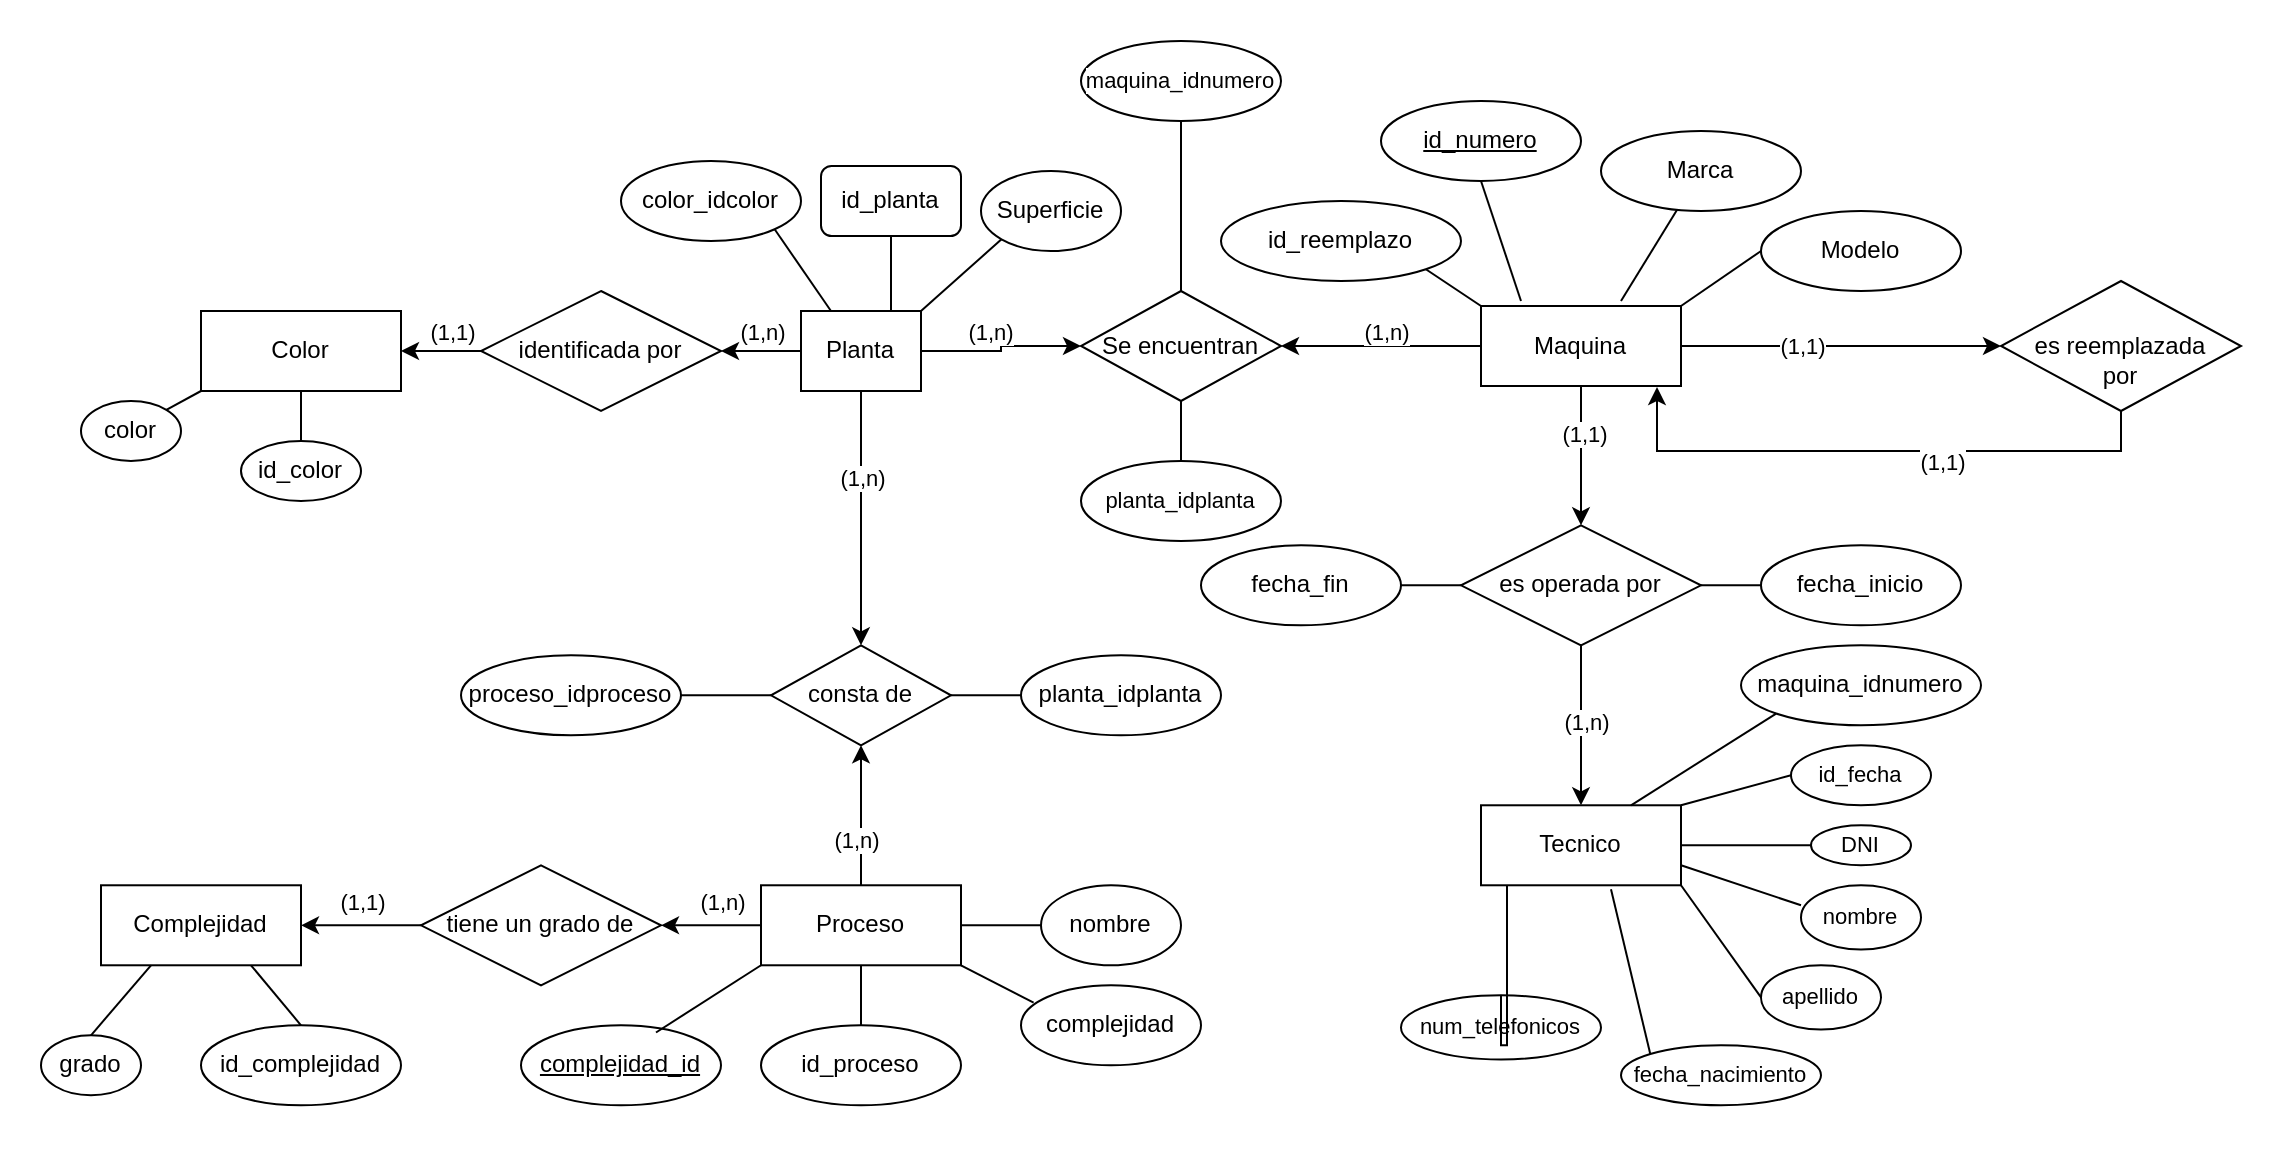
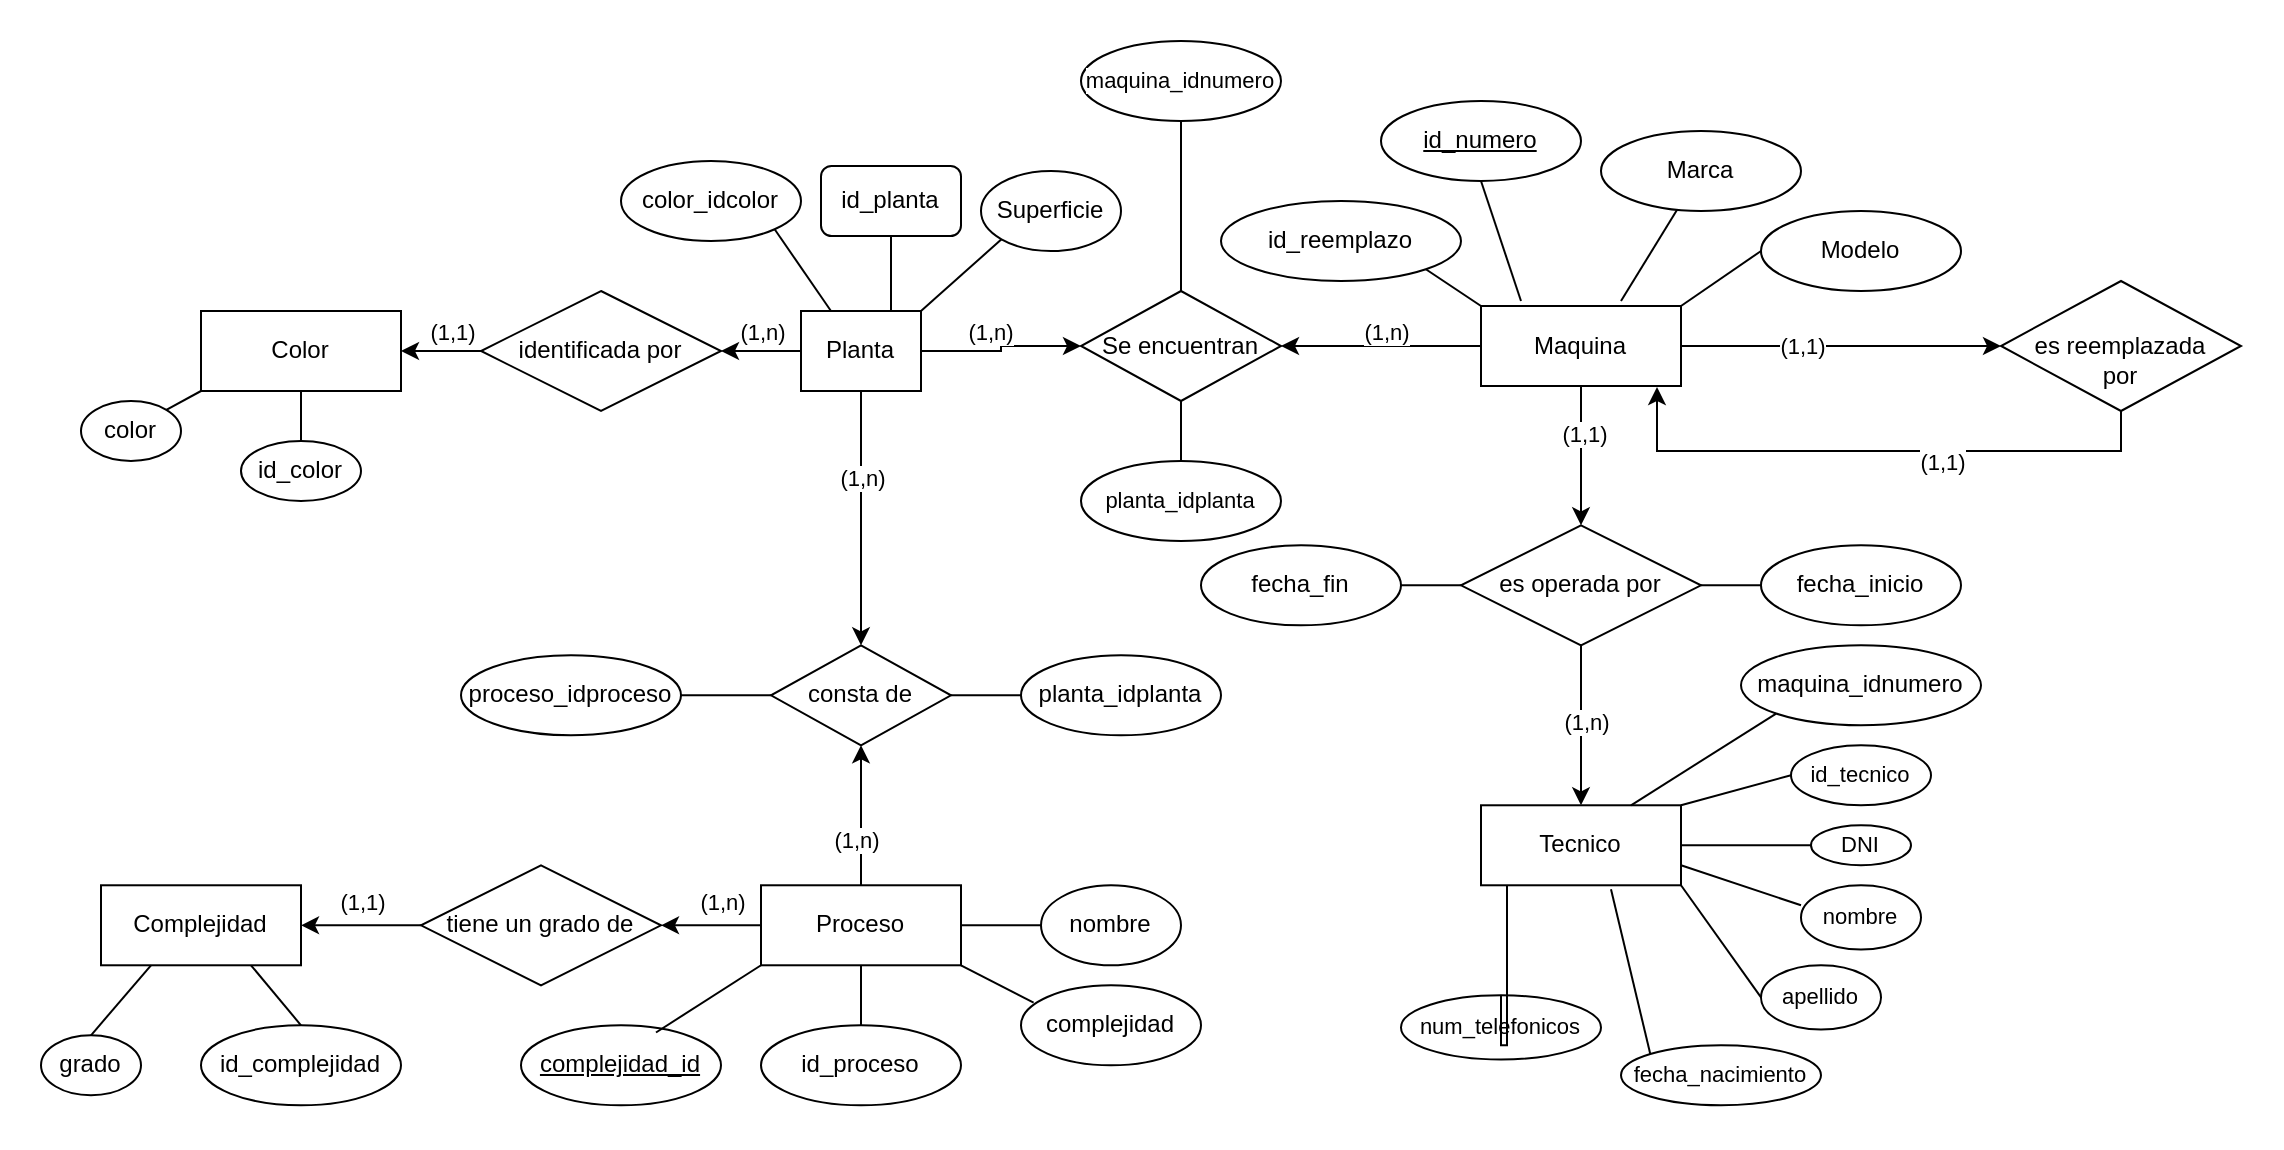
node "id_fecha": label "id_fecha" -> "id_tecnico"
